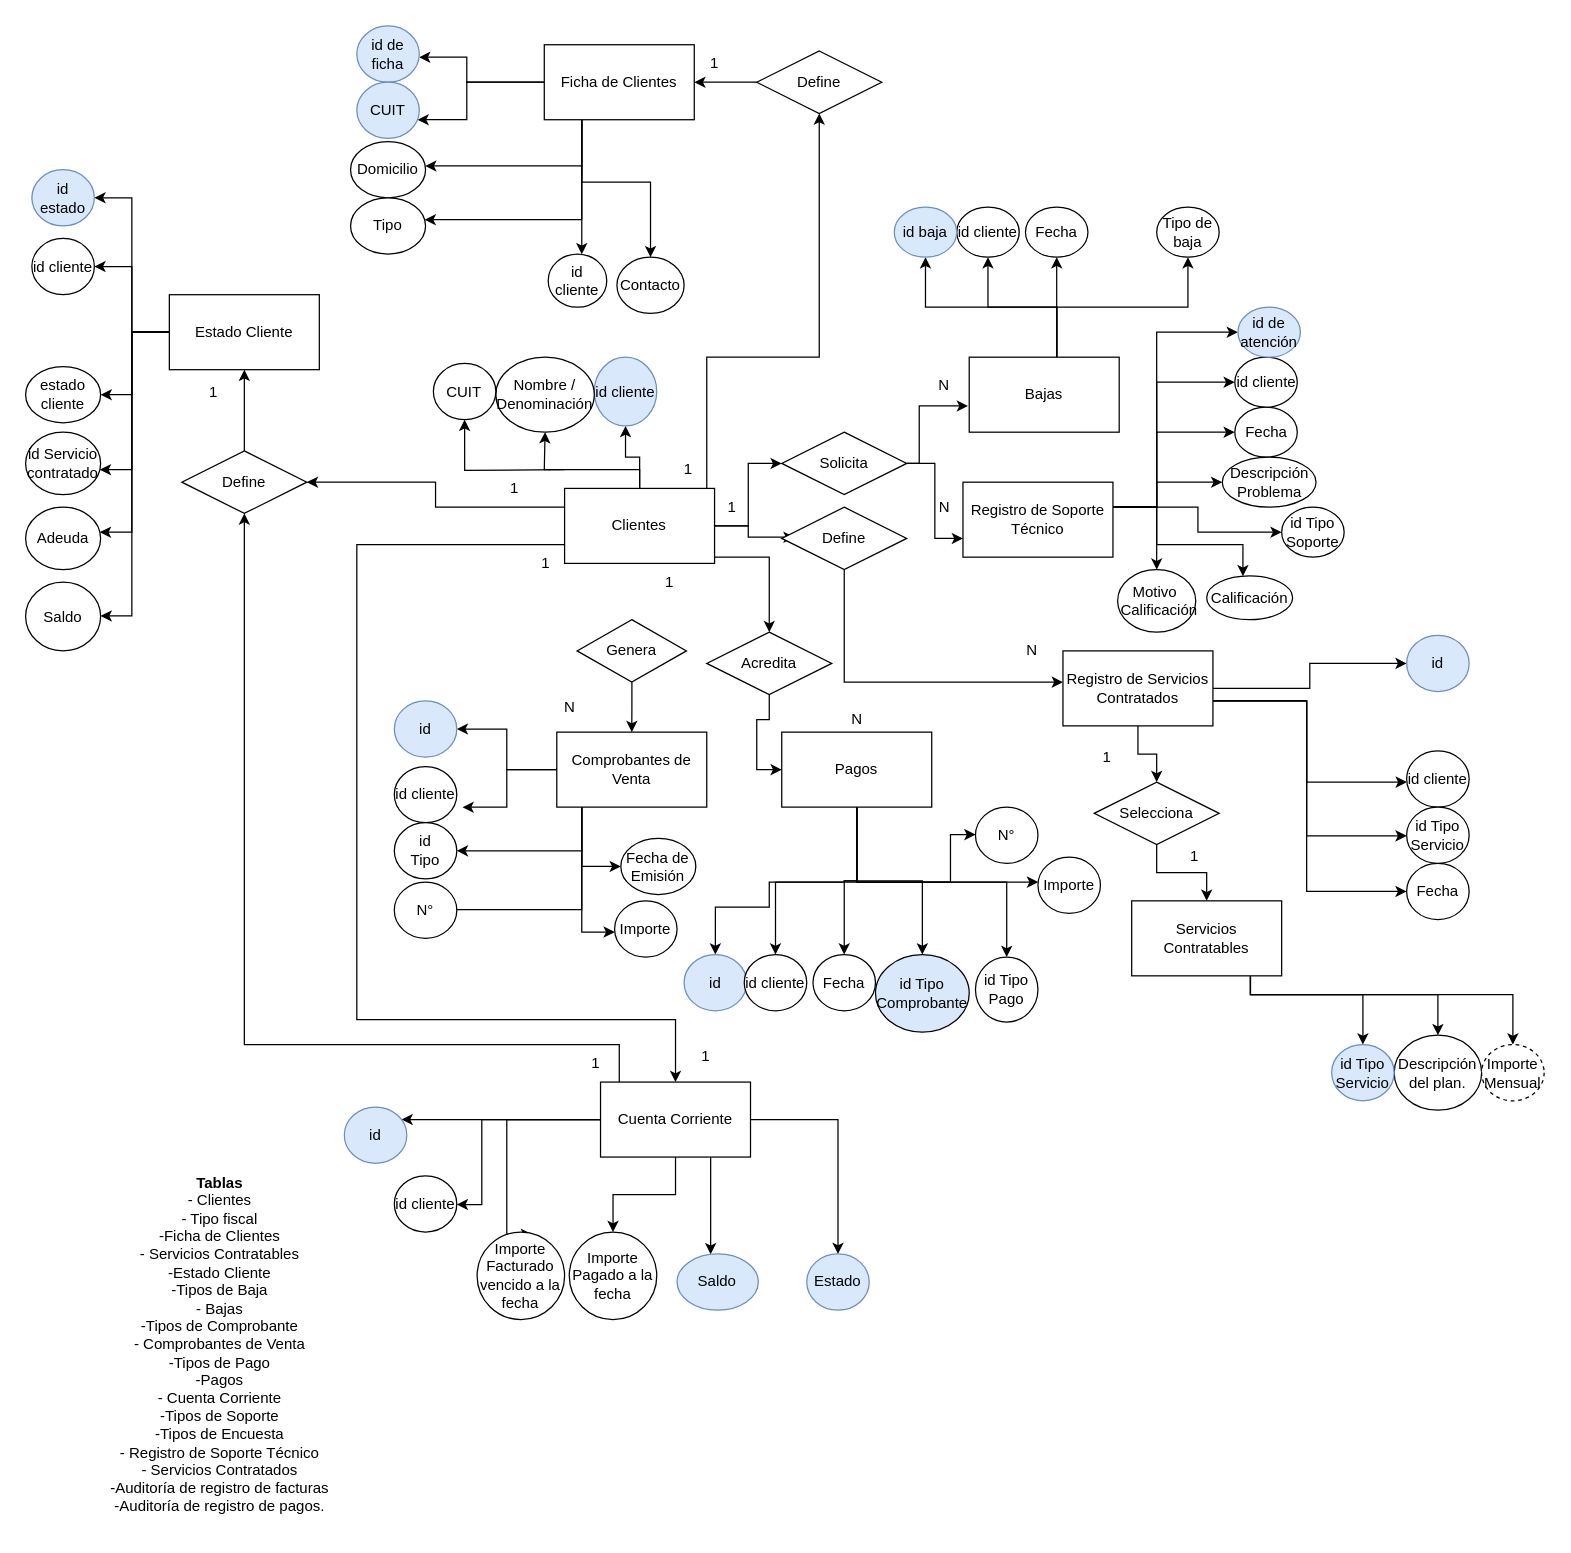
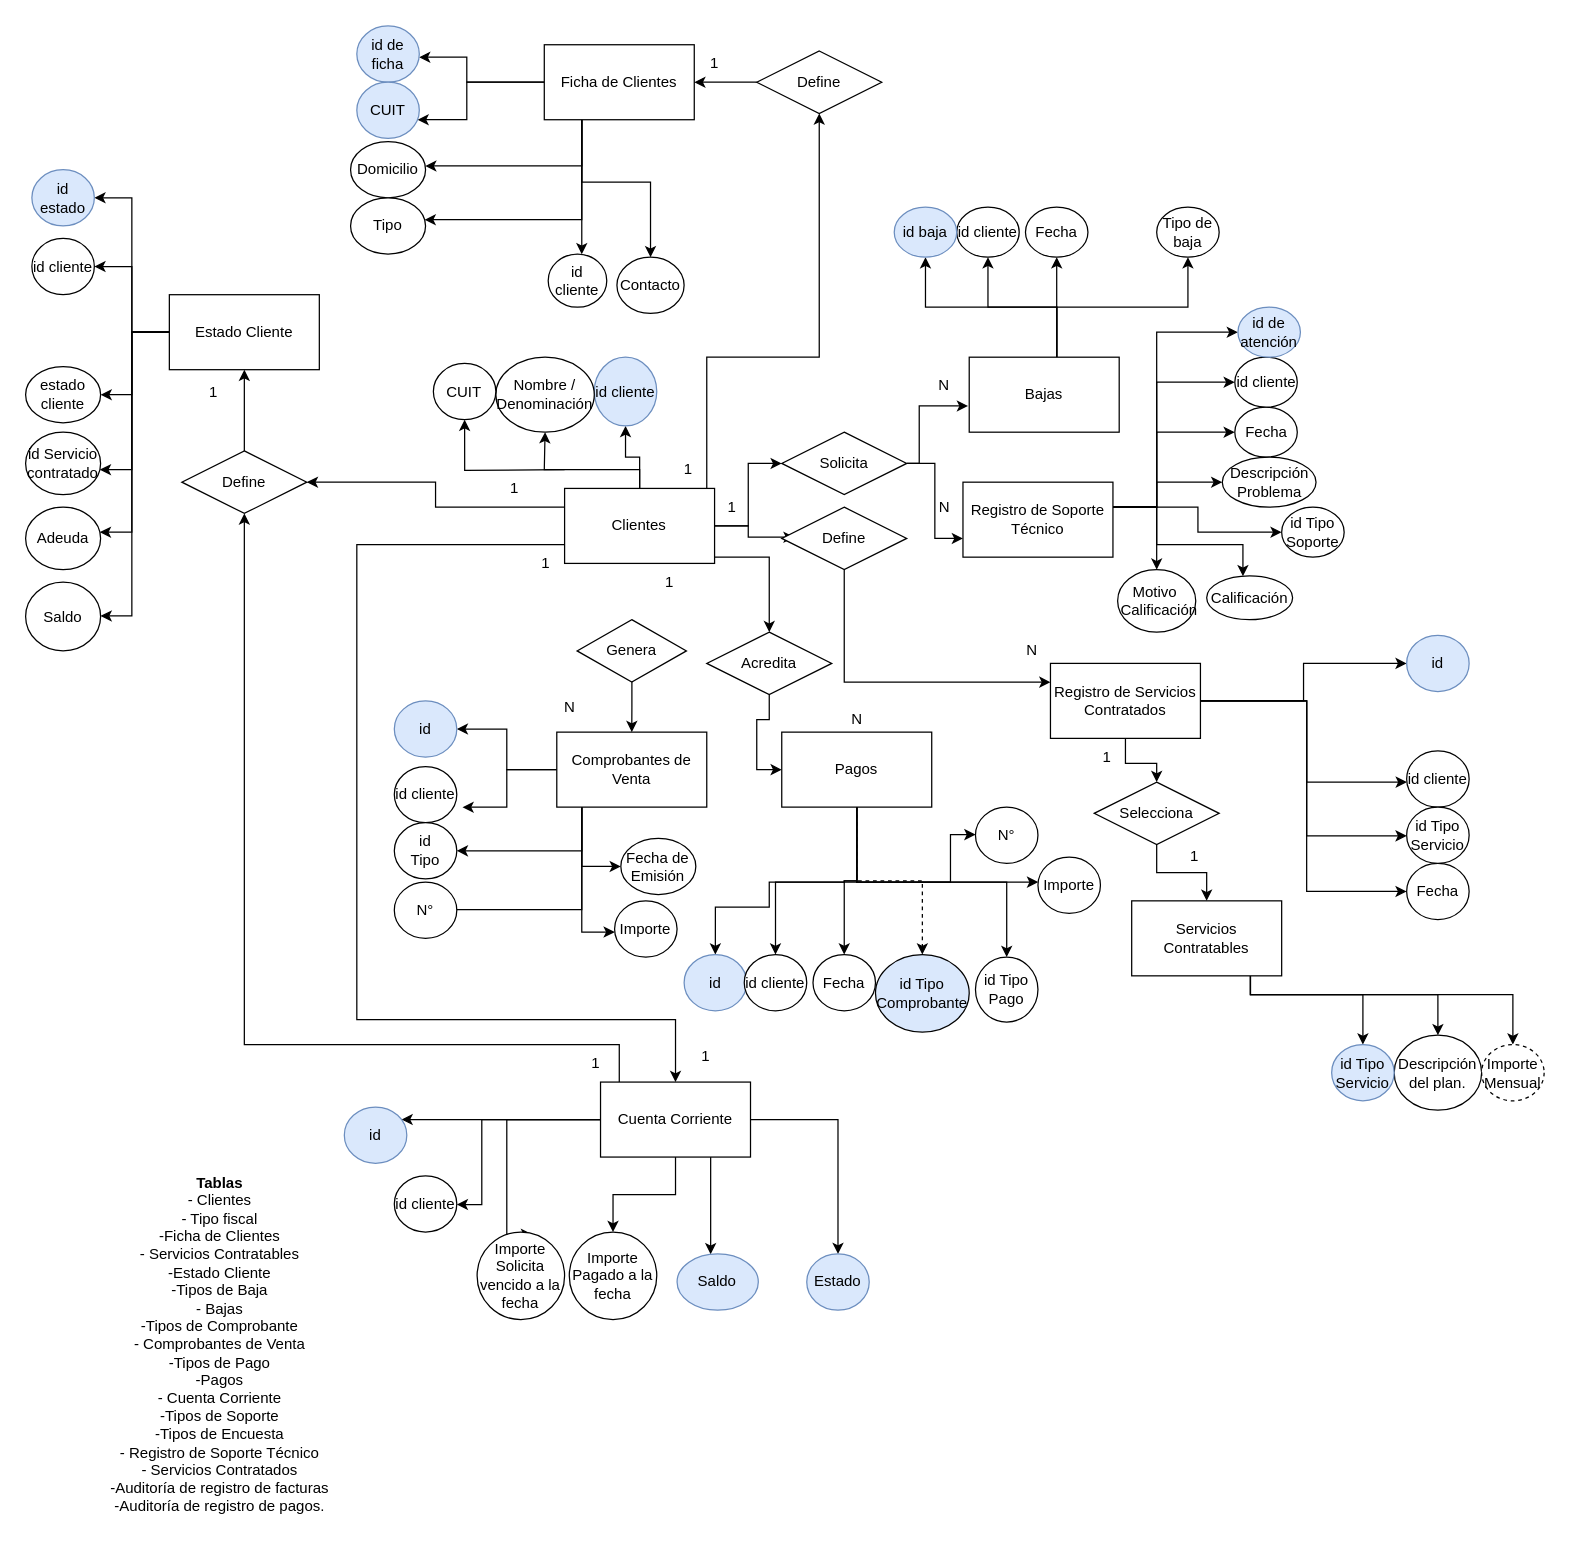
node "Registro de Servicios Contratados": moved (1138, 688) -> (1126, 701)
edge "Pagos" -> "id Tipo Comprobante": style solid -> dashed
node "Importe Facturado vencido a la fecha": label "Importe Facturado vencido a la fecha" -> "Importe Solicita vencido a la fecha"
